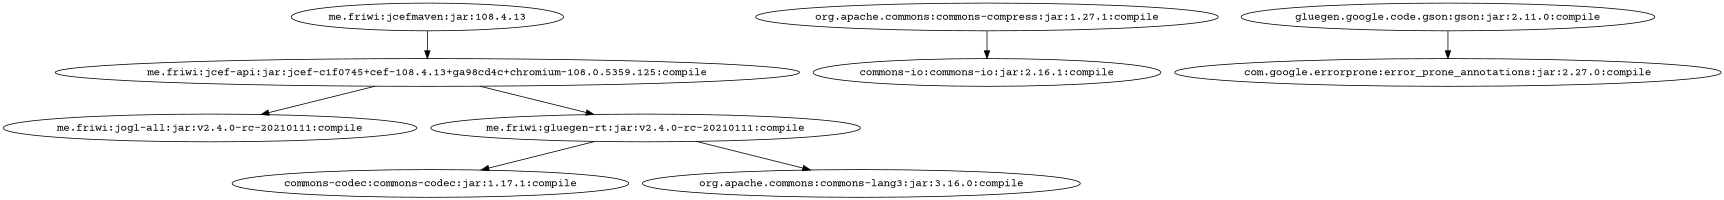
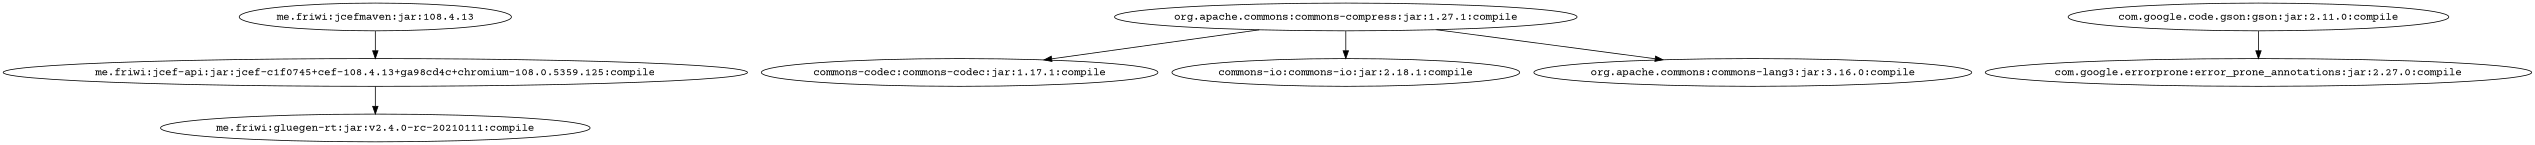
node "gluegen.google.code.gson:gson:jar:2.11.0:compile": label "gluegen.google.code.gson:gson:jar:2.11.0:compile" -> "com.google.code.gson:gson:jar:2.11.0:compile"
node "commons-io:commons-io:jar:2.16.1:compile": label "commons-io:commons-io:jar:2.16.1:compile" -> "commons-io:commons-io:jar:2.18.1:compile"
node "me.friwi:jogl-all:jar:v2.4.0-rc-20210111:compile": removed
edge "me.friwi:gluegen-rt:jar:v2.4.0-rc-20210111:compile" -> "commons-codec:commons-codec:jar:1.17.1:compile": now "org.apache.commons:commons-compress:jar:1.27.1:compile" -> "commons-codec:commons-codec:jar:1.17.1:compile"
edge "me.friwi:gluegen-rt:jar:v2.4.0-rc-20210111:compile" -> "org.apache.commons:commons-lang3:jar:3.16.0:compile": now "org.apache.commons:commons-compress:jar:1.27.1:compile" -> "org.apache.commons:commons-lang3:jar:3.16.0:compile"
